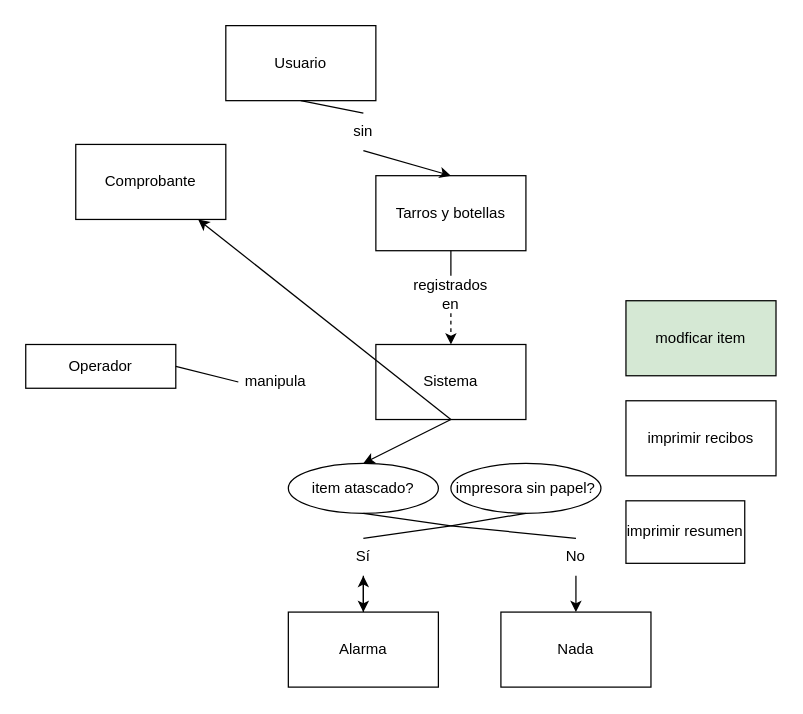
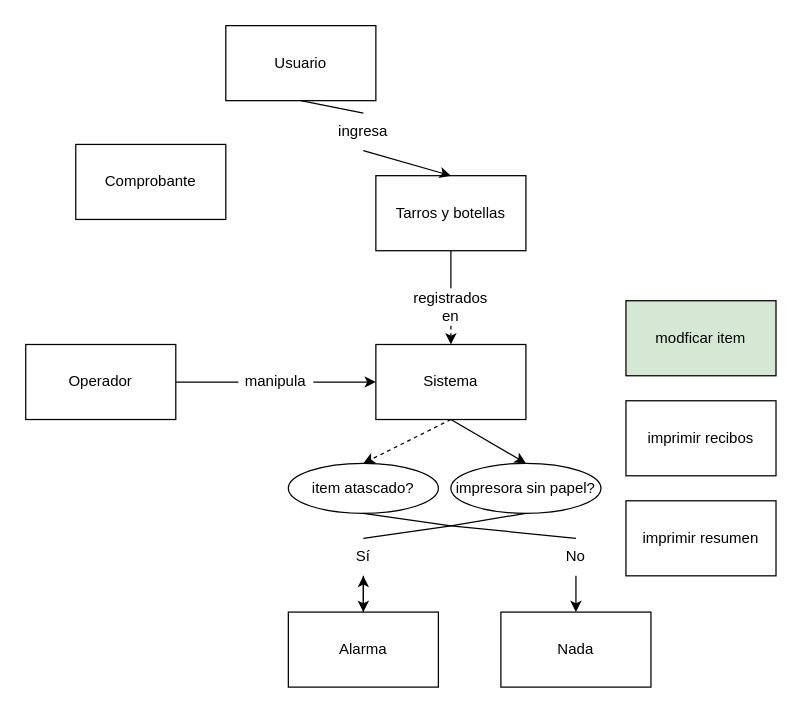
node "sin": label "sin" -> "ingresa"
node "registrados en": moved (451, 294) -> (451, 307)
edge "Sistema" -> "Comprobante": now "Sistema" -> "impresora sin papel?"
node "Operador": size 150x44 -> 150x75
edge "manipula" -> "Sistema": added
edge "Sistema" -> "item atascado?": style solid -> dashed
node "imprimir resumen": size 119x63 -> 150x75
